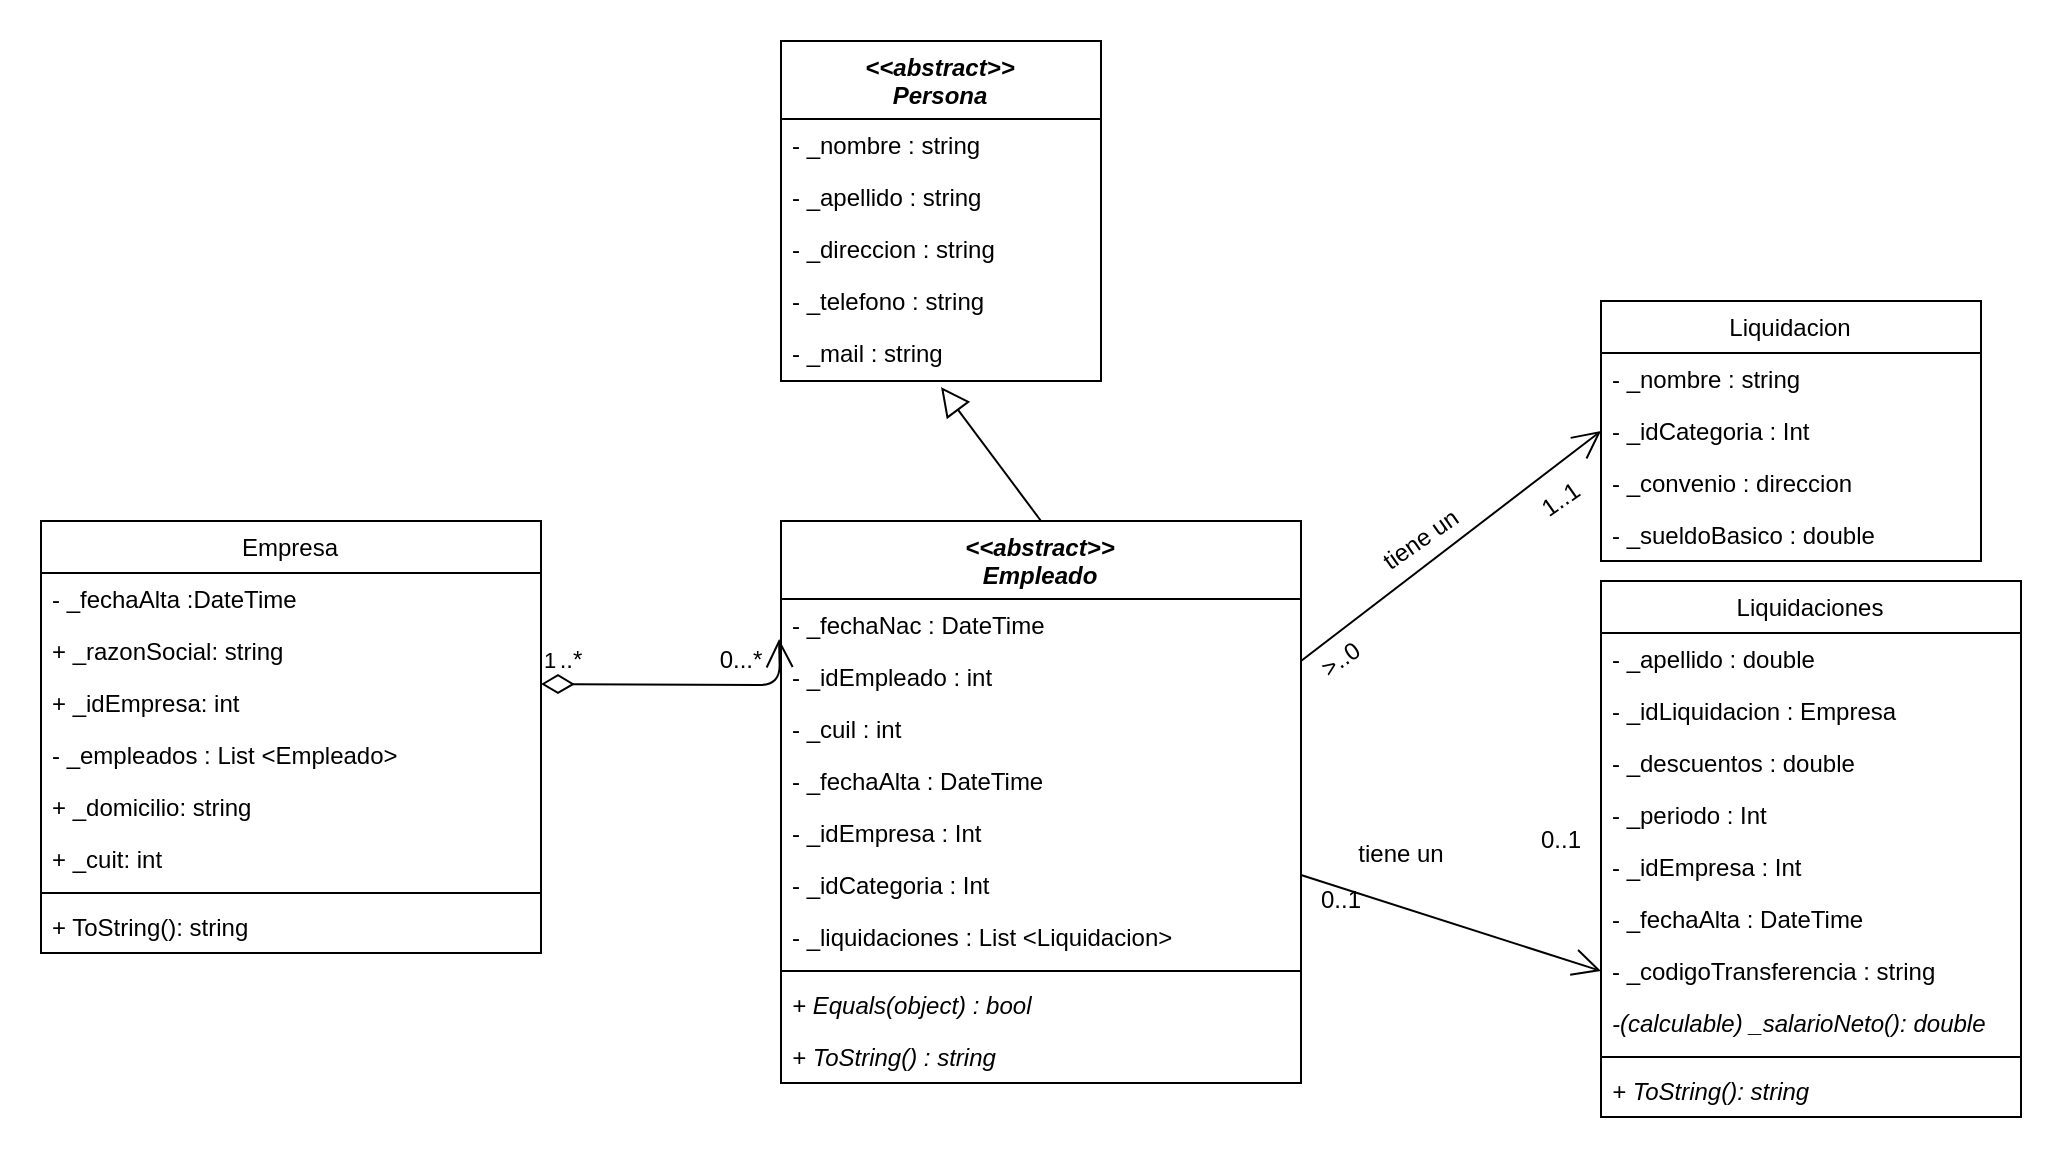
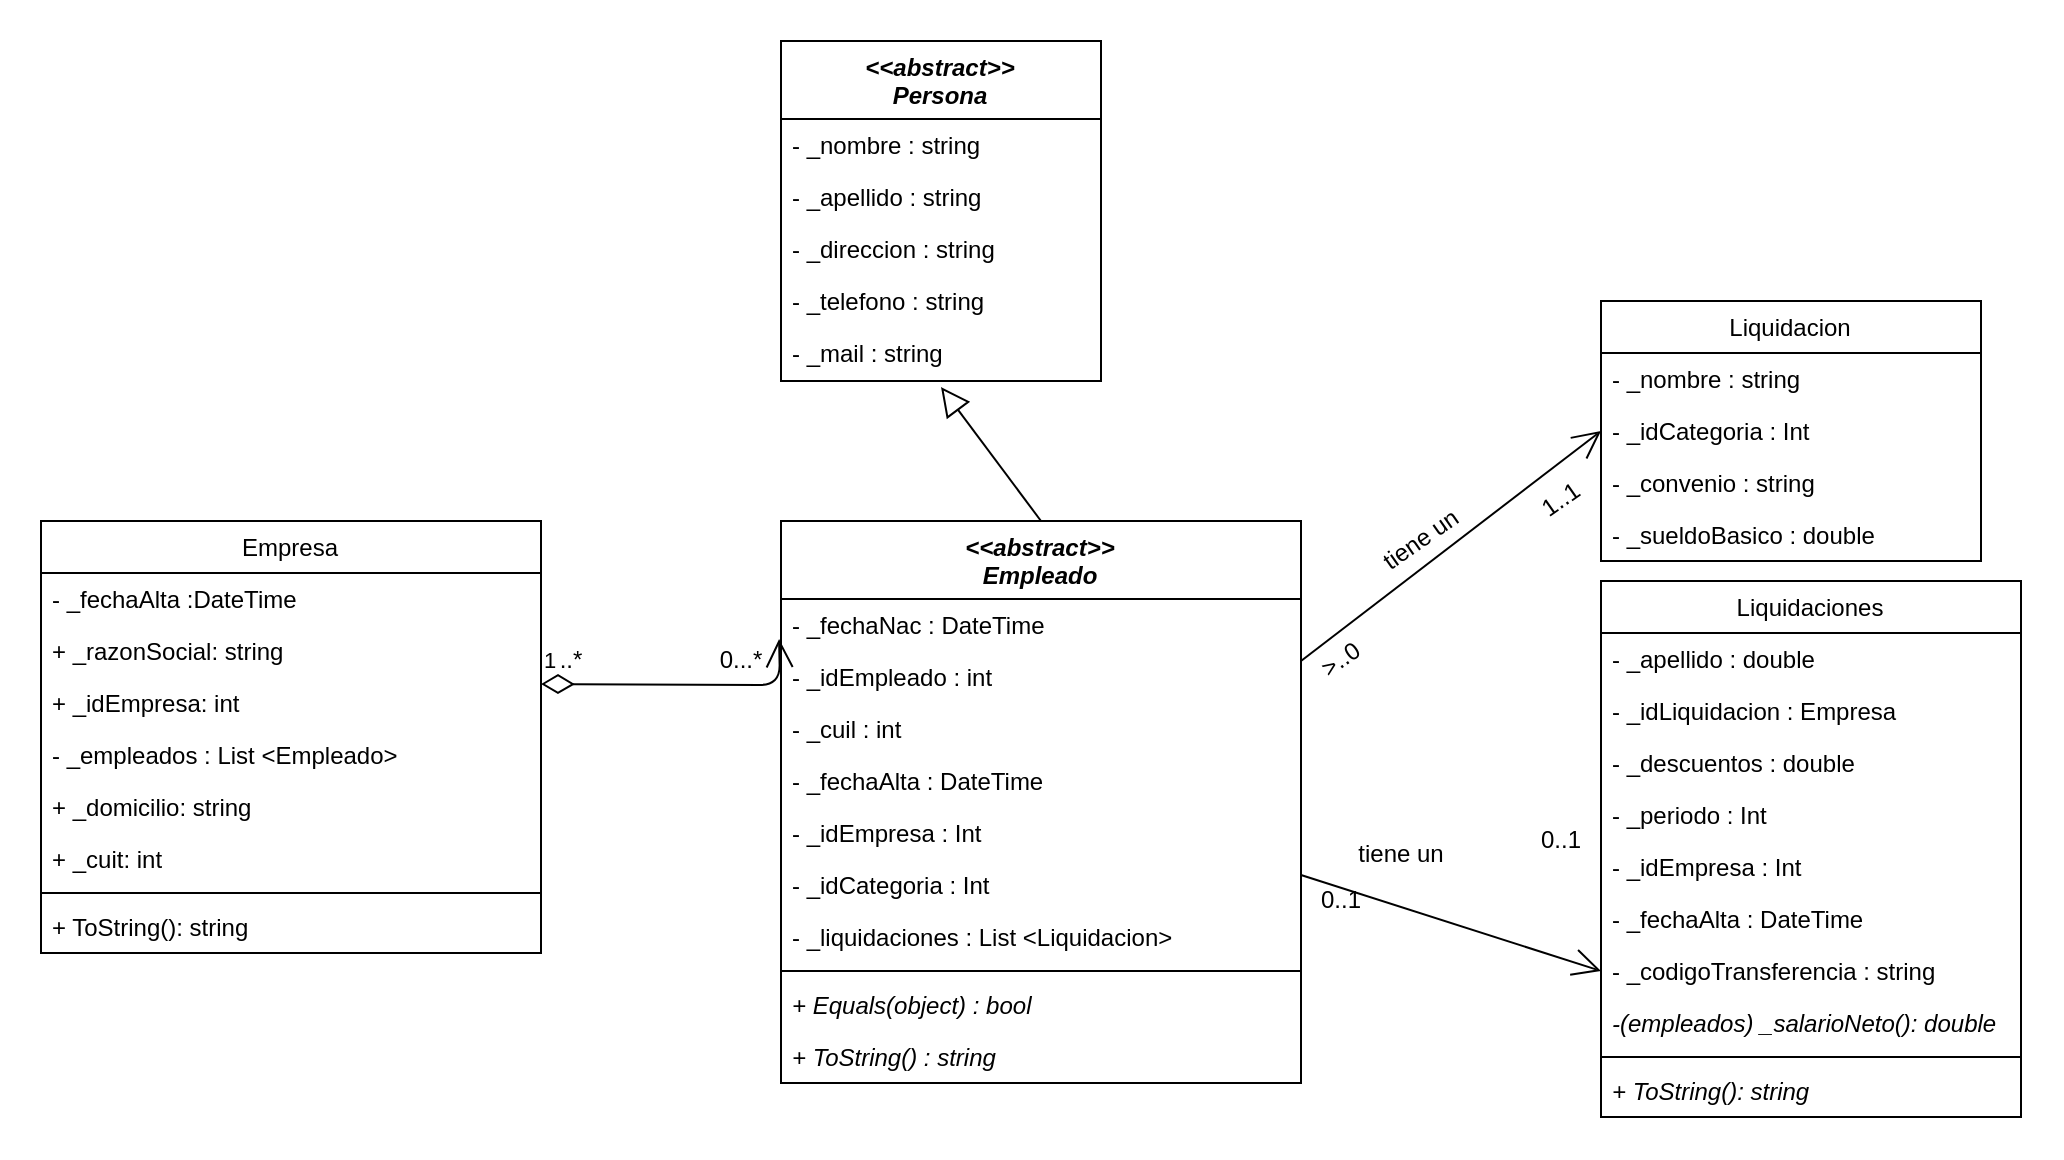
node "- _convenio : direccion": label "- _convenio : direccion" -> "- _convenio : string"
node "-(calculable) _salarioNeto(): double": label "-(calculable) _salarioNeto(): double" -> "-(empleados) _salarioNeto(): double"
